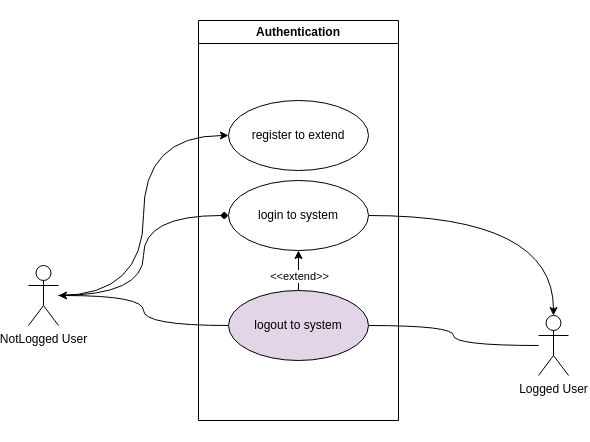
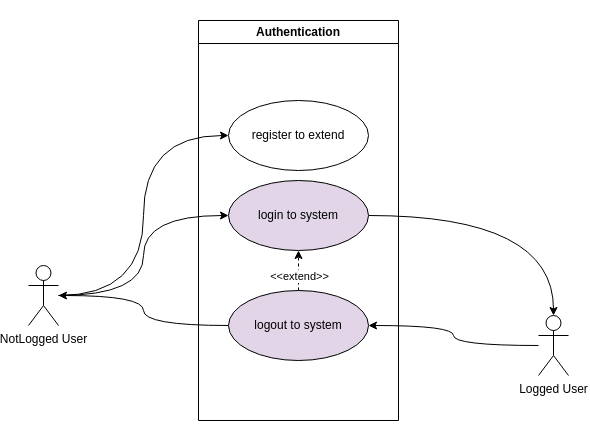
edge "NotLogged User" -> "login to system": arrowhead diamond -> classic
node "login to system": fillcolor #ffffff -> #e1d5e7
edge "logout to system" -> "login to system": style solid -> dashed
edge "logout to system" -- "Logged User": arrowhead none -> classic
